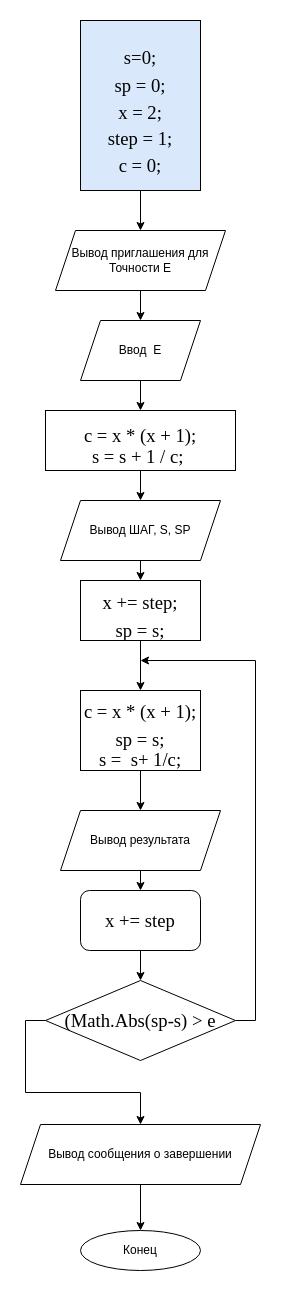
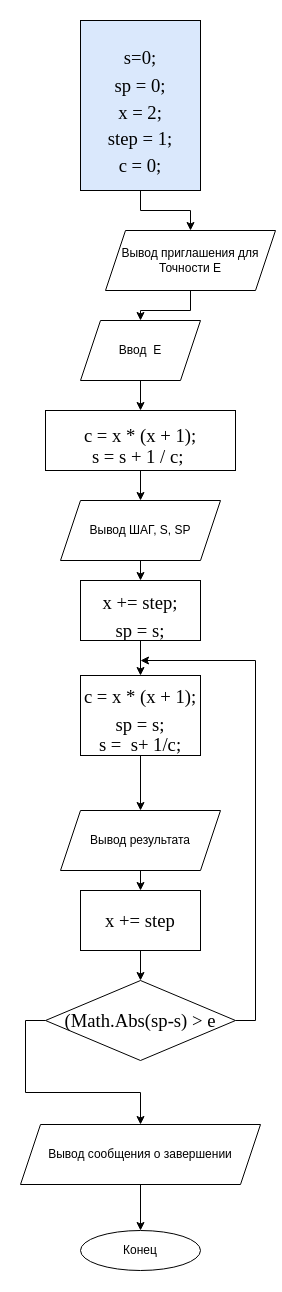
node "Вывод приглашения для Точности Е": moved (141, 261) -> (191, 261)
node "c = x * (x + 1); sp = s; s = s+ 1/c;": moved (141, 731) -> (141, 716)
node "x += step": shape rounded rectangle -> rectangle
